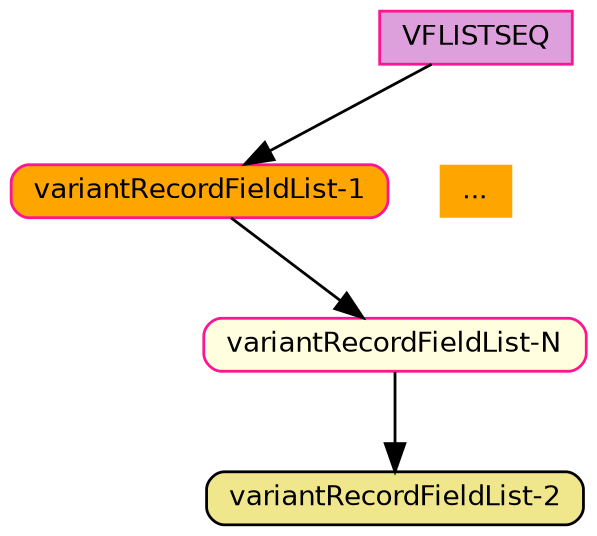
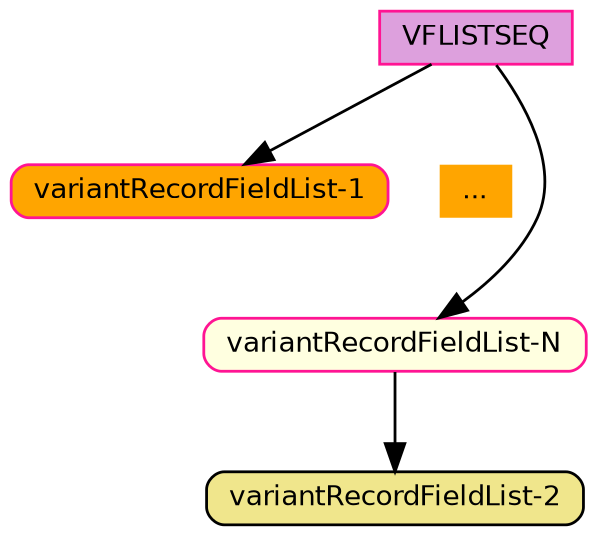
edge "variantRecordFieldList-1" -> "variantRecordFieldList-N": now "VFLISTSEQ" -> "variantRecordFieldList-N"
